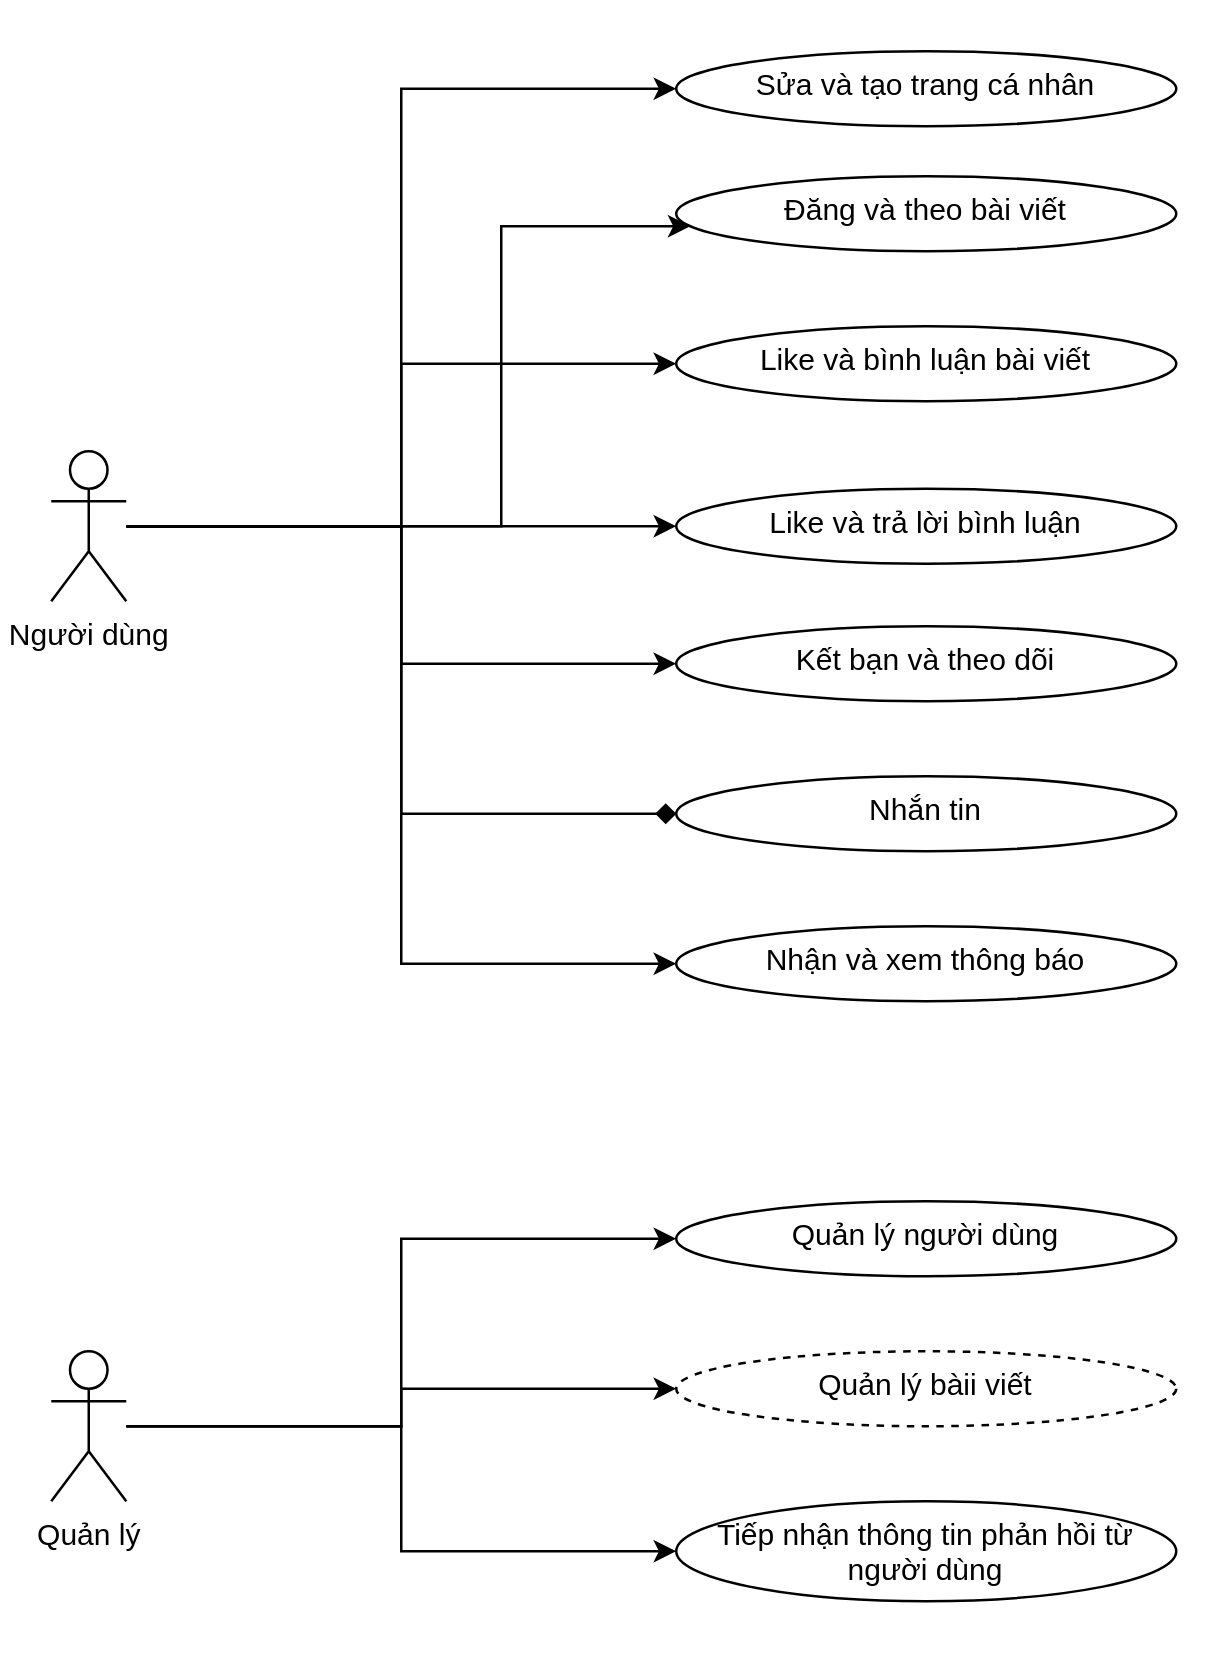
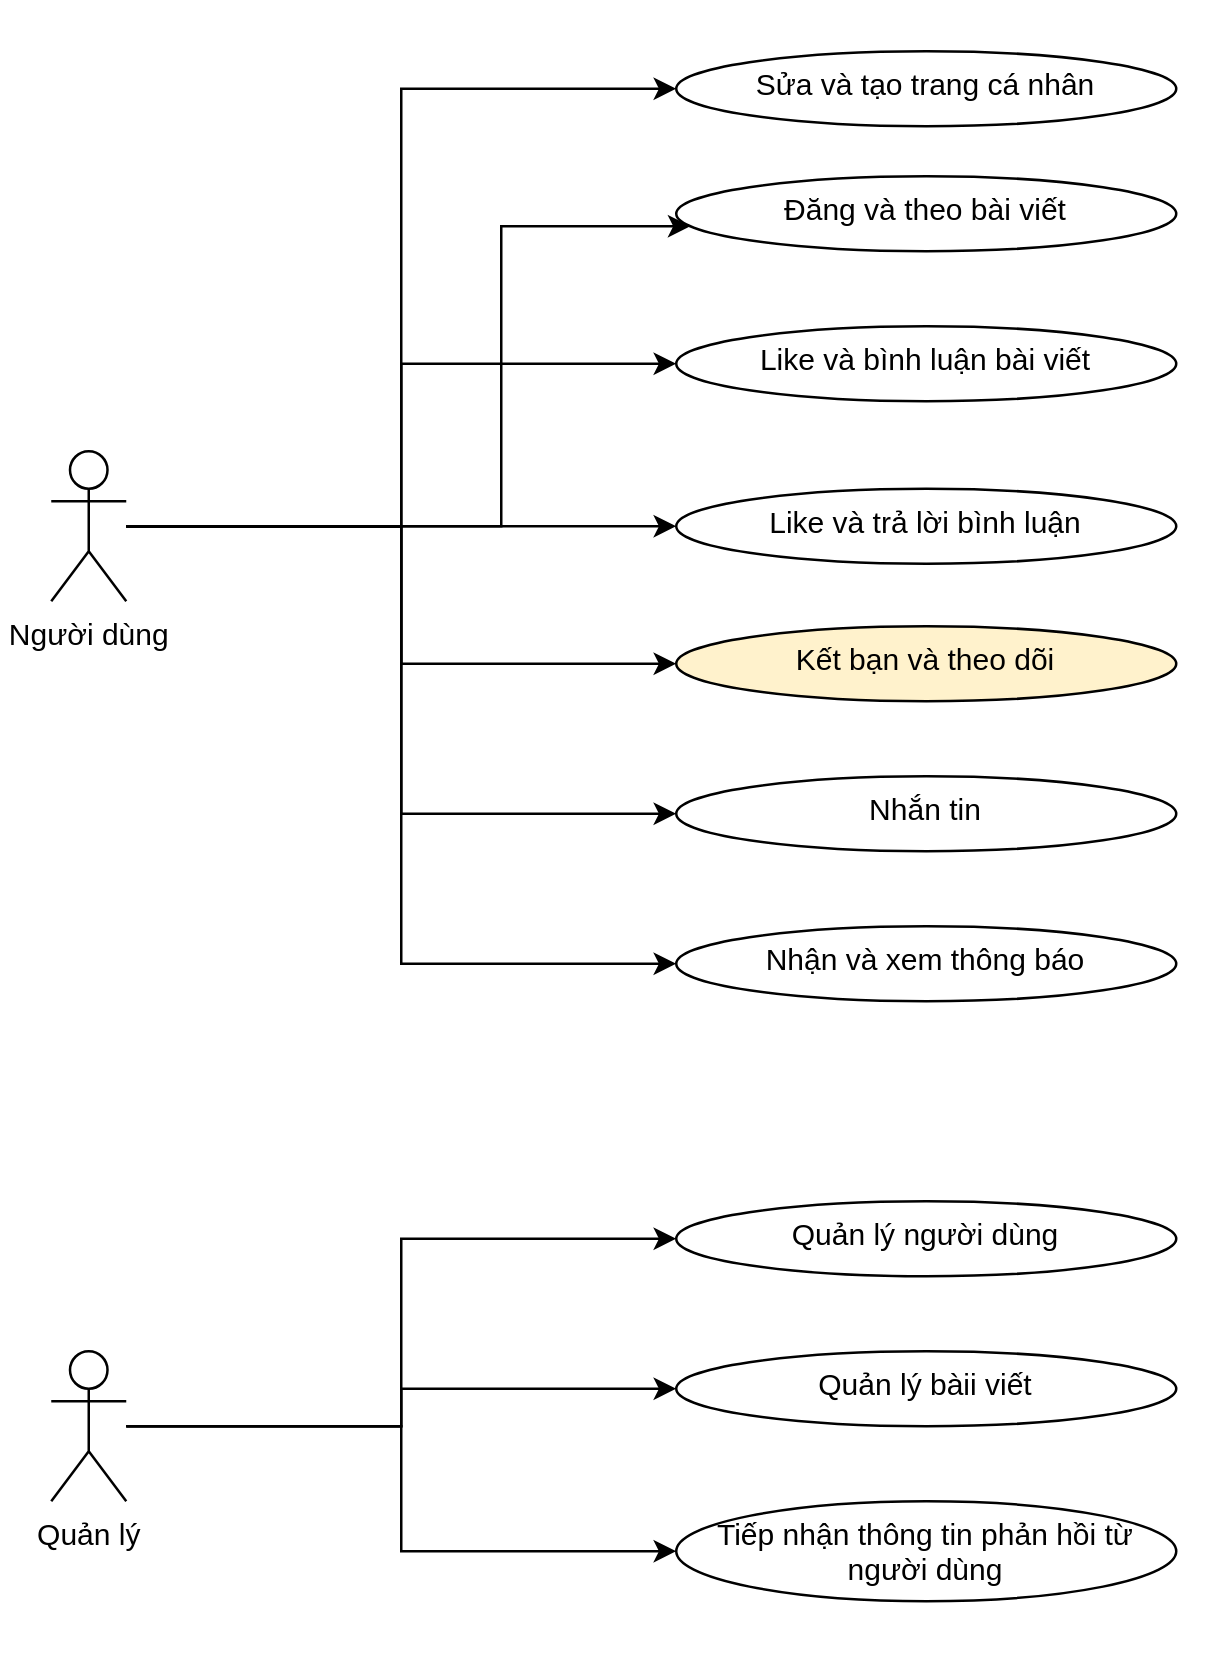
node "Kết bạn và theo dõi": fillcolor #ffffff -> #fff2cc
edge "Người dùng" -> "Nhắn tin": arrowhead diamond -> classic
node "Quản lý bàii viết": style dashed -> solid
